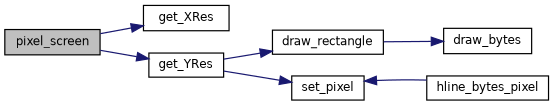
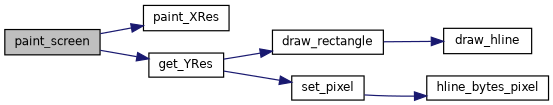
node "get_XRes": label "get_XRes" -> "paint_XRes"
node "draw_bytes": label "draw_bytes" -> "draw_hline"
node "pixel_screen": label "pixel_screen" -> "paint_screen"
edge "hline_bytes_pixel" -> "set_pixel": reversed
